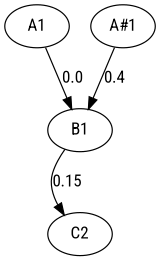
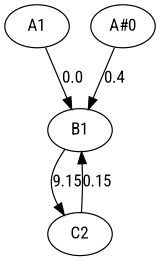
node "A#1": label "A#1" -> "A#0"
edge "B1" -> "C2": label "0.15" -> "9.15"
edge "C2" -> "B1": added, label "0.15"
